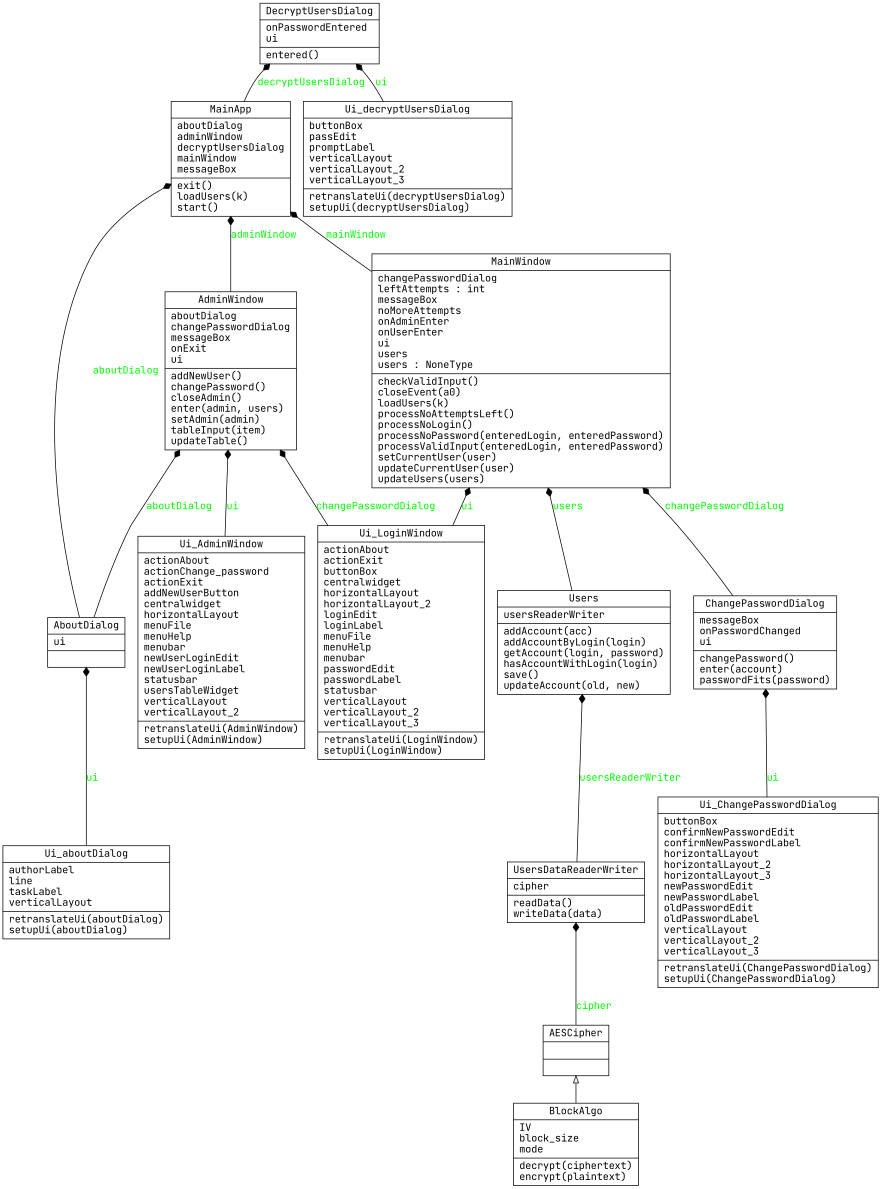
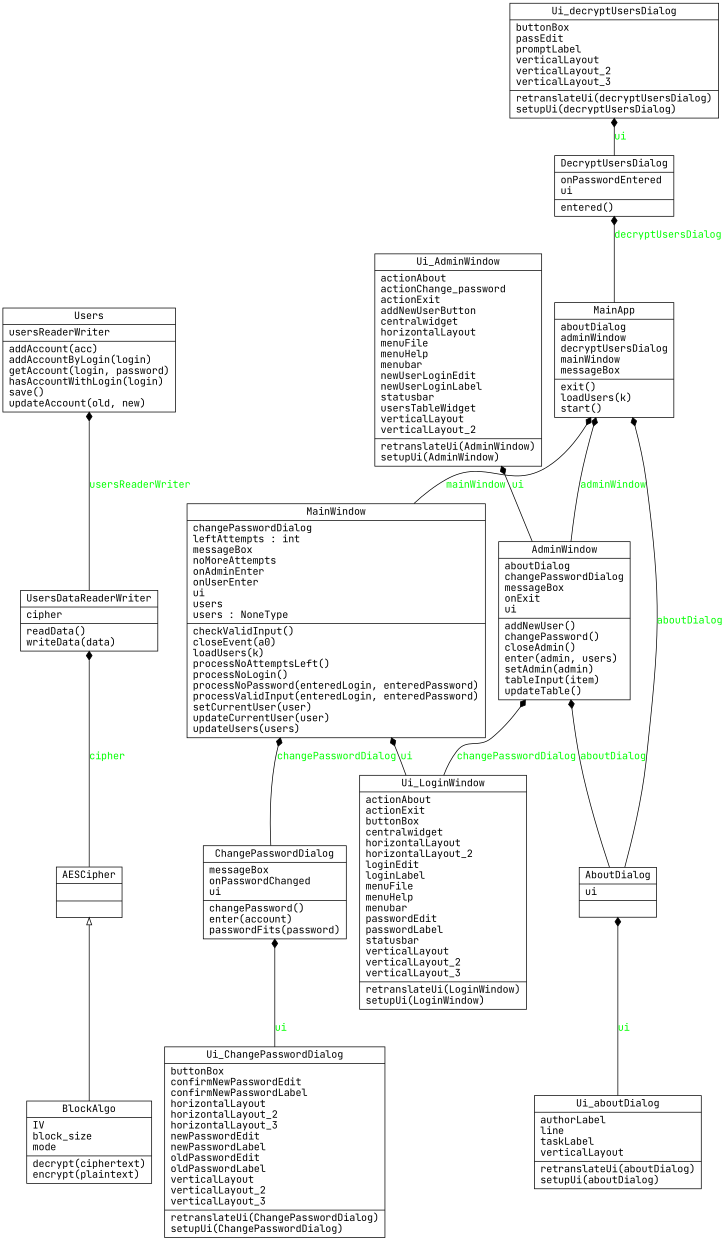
edge "Ui_decryptUsersDialog" -> "DecryptUsersDialog": reversed
edge "Ui_AdminWindow" -> "AdminWindow": reversed
edge "Users" -> "MainWindow": removed, label "users"
